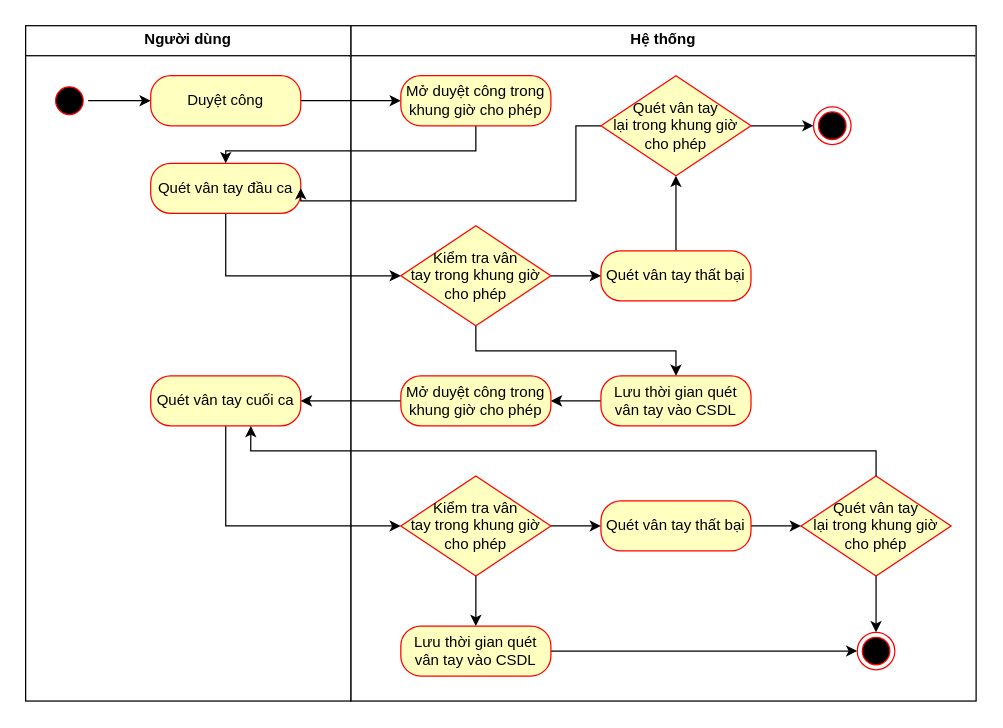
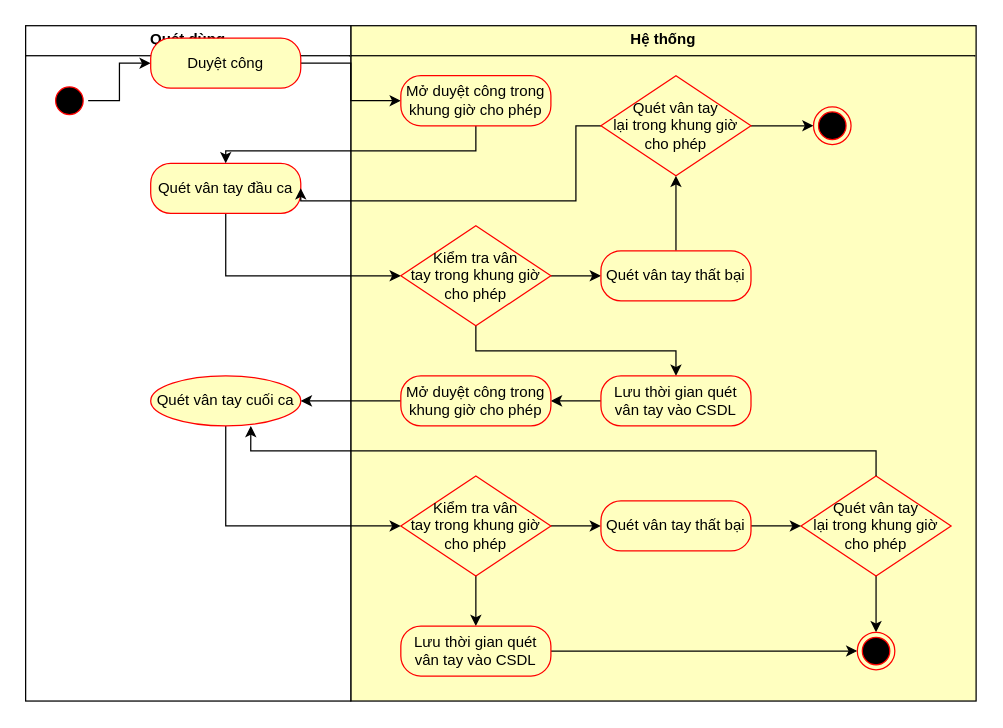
node "Người dùng": label "Người dùng" -> "Quét dùng"
node "Duyệt công": moved (226, 101) -> (226, 63)
node "Hệ thống": fillcolor #ffffff -> #ffffc0
node "Quét vân tay cuối ca": shape rounded rectangle -> ellipse
